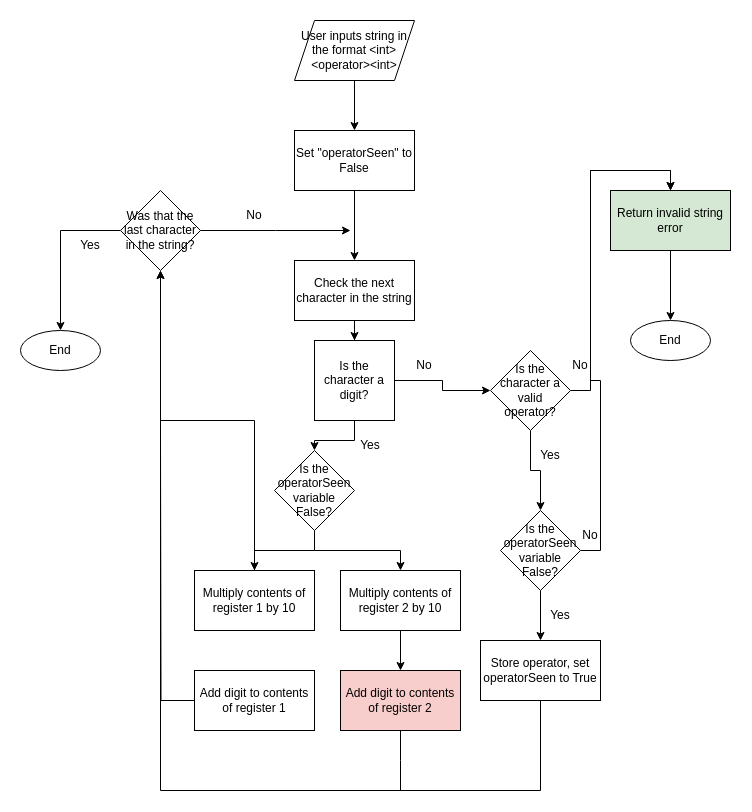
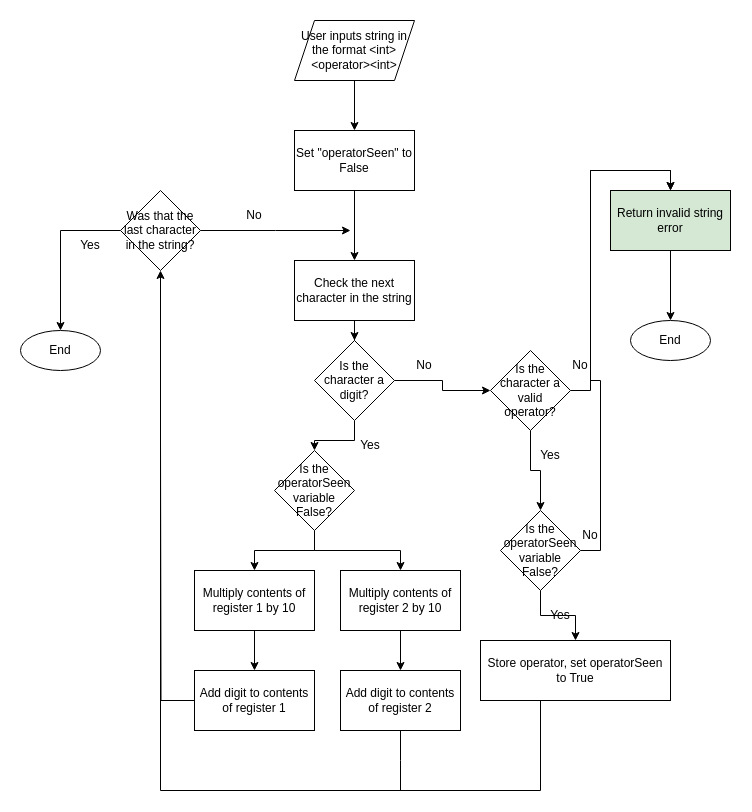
node "Is the character a digit?": shape rectangle -> diamond
edge "Multiply contents of register 1 by 10" -> "Was that the last character in the string?": now "Multiply contents of register 1 by 10" -> "Add digit to contents of register 1"
node "Store operator, set operatorSeen to True": size 120x60 -> 190x60
node "Add digit to contents of register 2": fillcolor #f8cecc -> #ffffff
